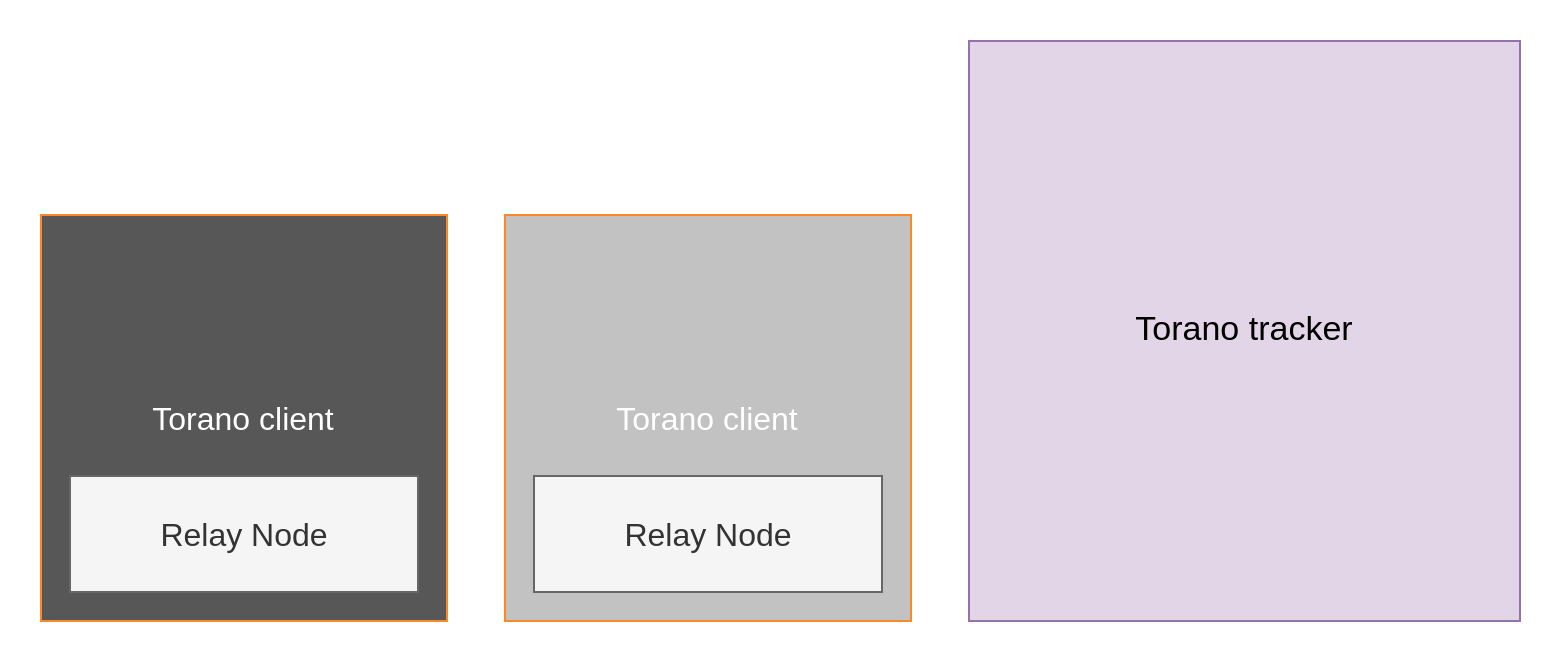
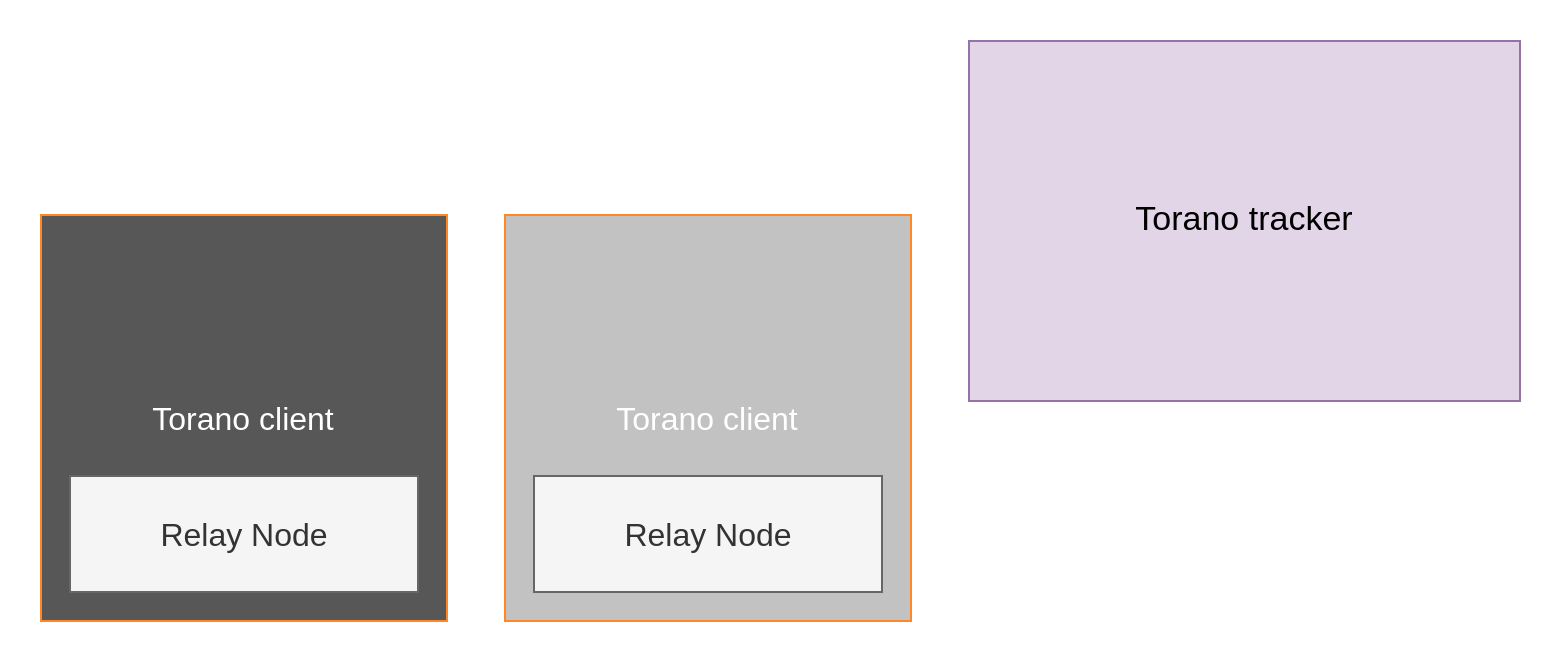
node "Torano tracker": size 551x580 -> 551x360
